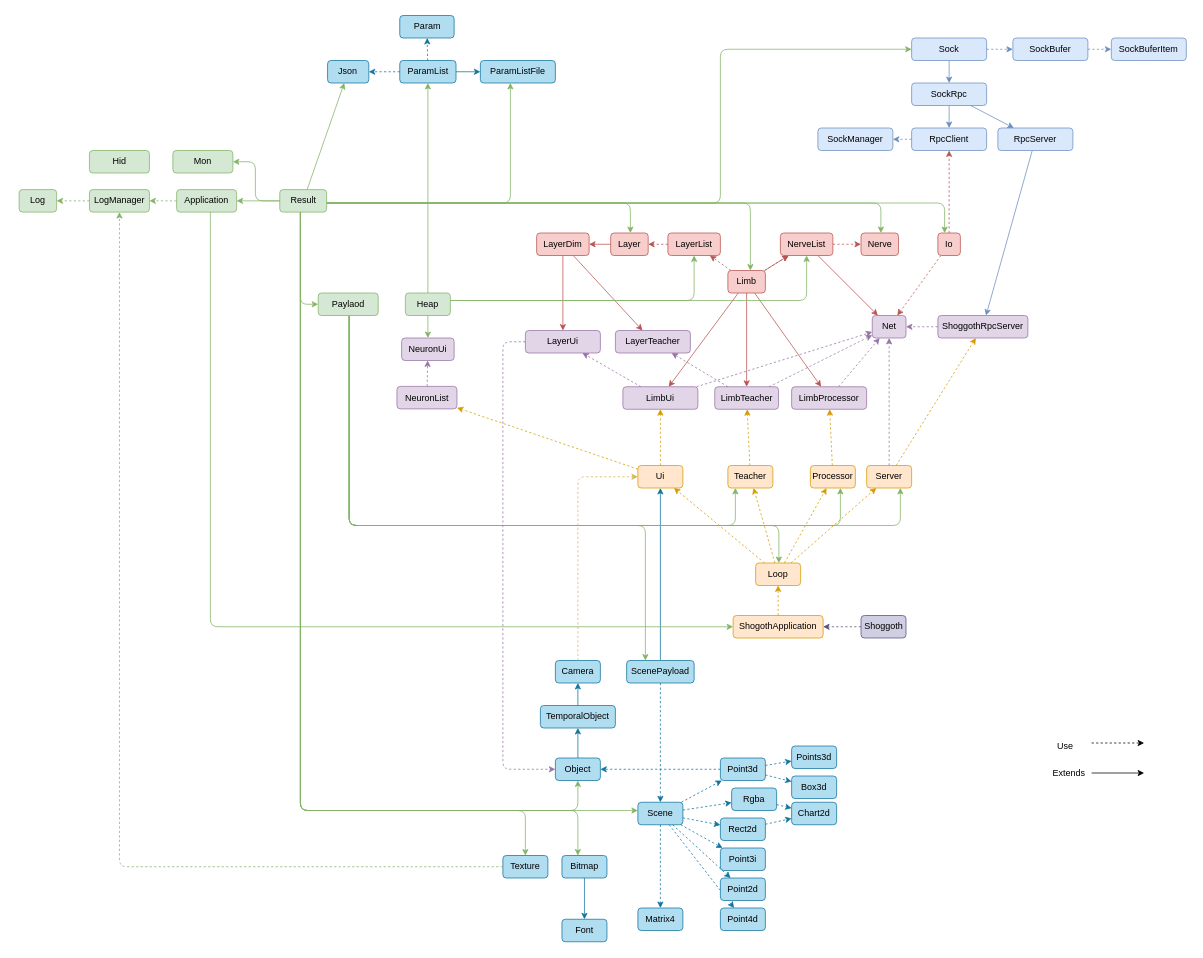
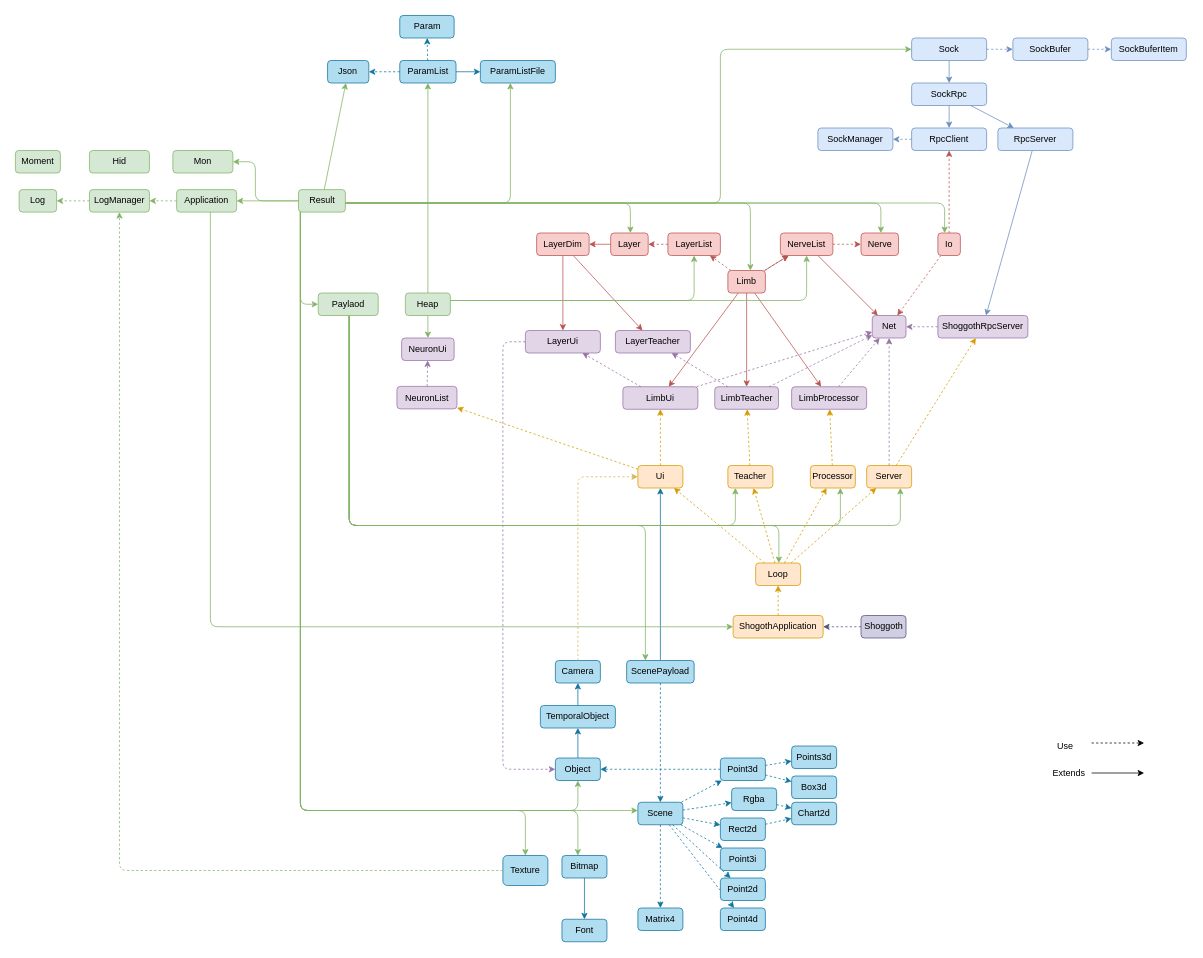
node "Moment": added
node "Result": moved (303, 201) -> (322, 201)
node "Texture": size 45x23 -> 45x30
